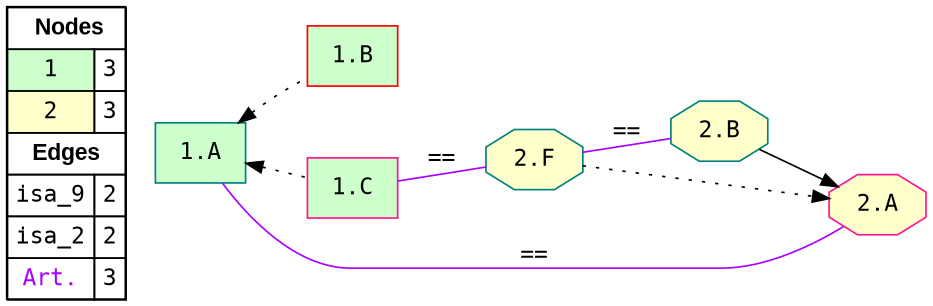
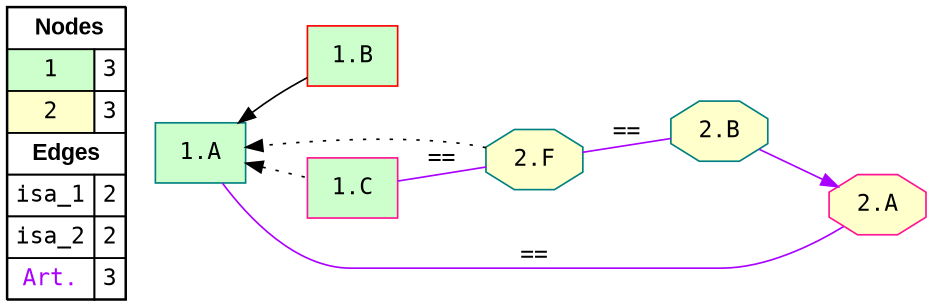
edge "1.B" -> "1.A": style dotted -> bold
edge "2.B" -> "2.A": color #000000 -> #aa00ff
edge "2.F" -> "2.A": now "2.F" -> "1.A"
node "Nodes": text "isa_9" -> "isa_1"
